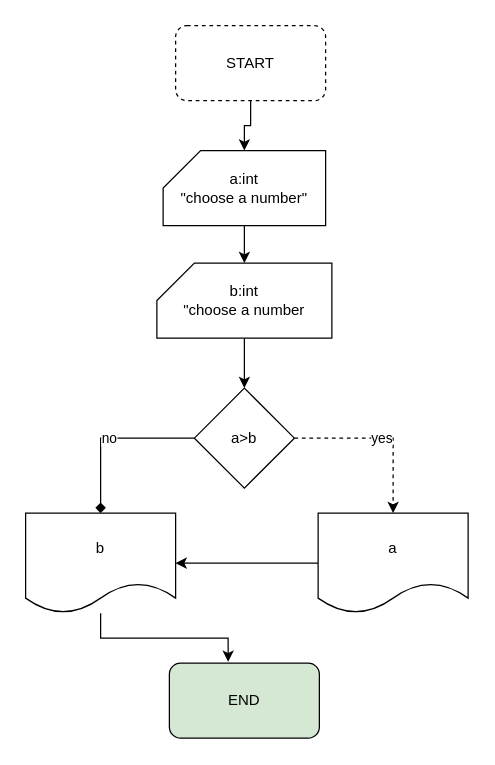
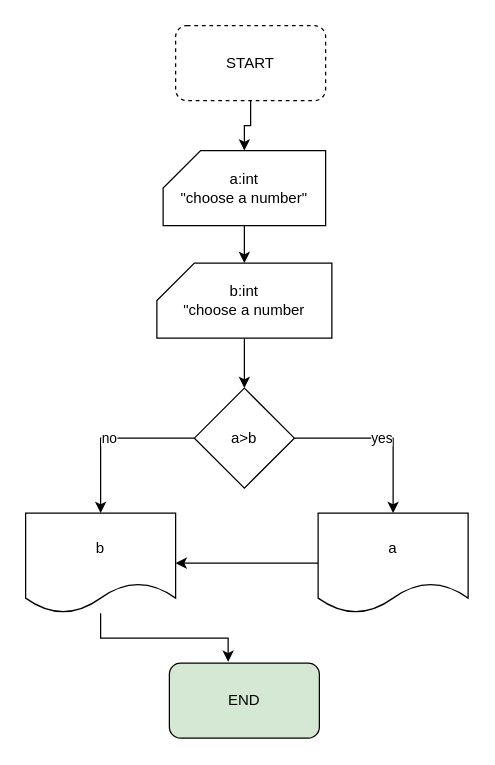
edge "a>b" -> "a": style dashed -> solid
edge "a>b" -> "b": arrowhead diamond -> classic
